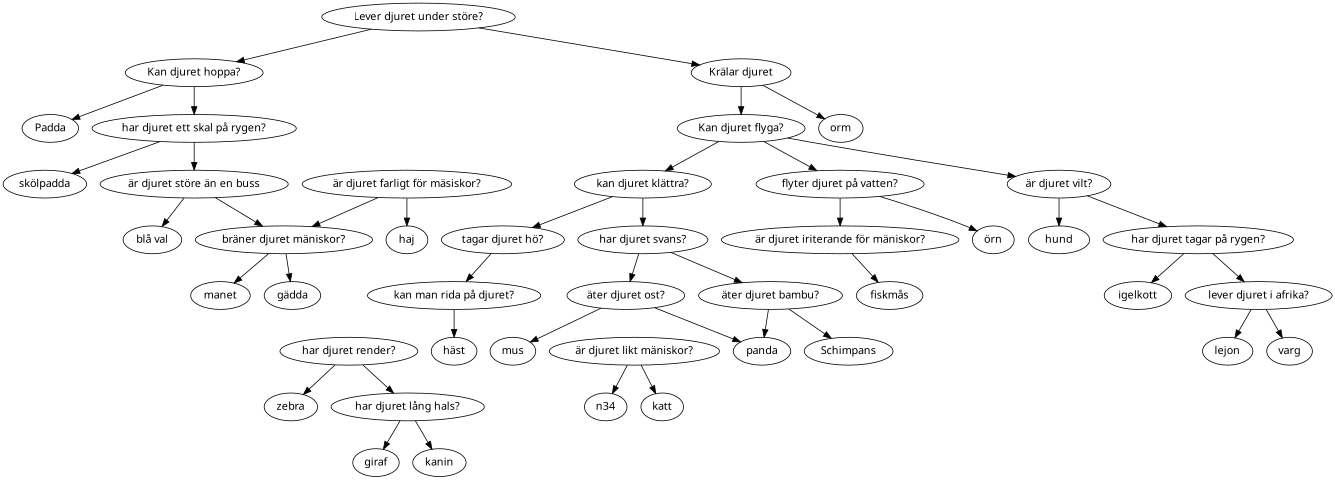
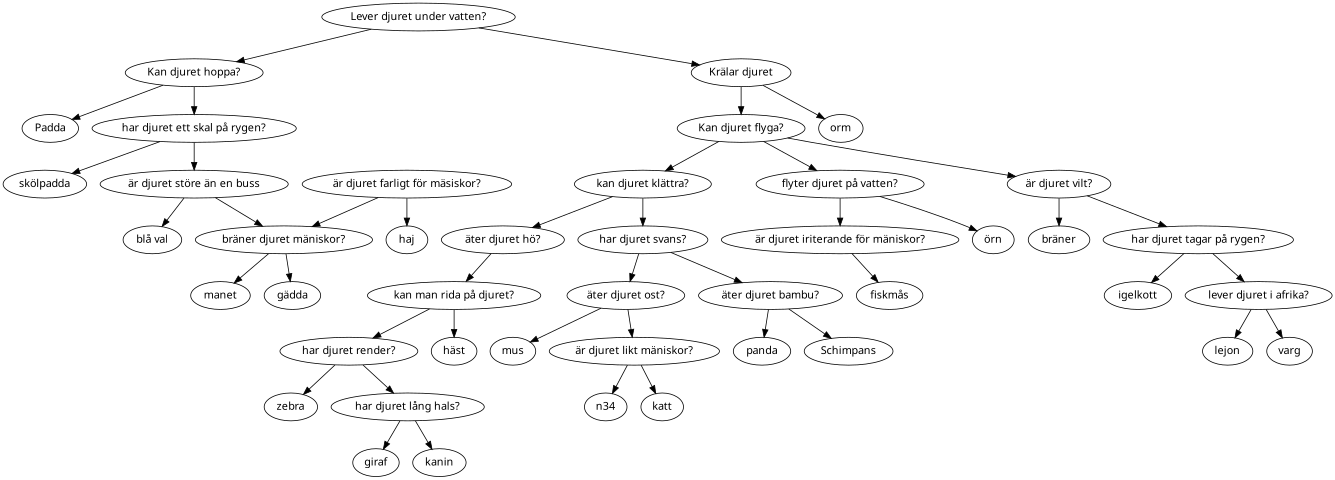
node "Lever djuret under störe?": label "Lever djuret under störe?" -> "Lever djuret under vatten?"
node "tagar djuret hö?": label "tagar djuret hö?" -> "äter djuret hö?"
node "hund": label "hund" -> "bräner"
edge "kan man rida på djuret?" -> "har djuret render?": added
edge "äter djuret ost?" -> "panda": now "äter djuret ost?" -> "är djuret likt mäniskor?"
